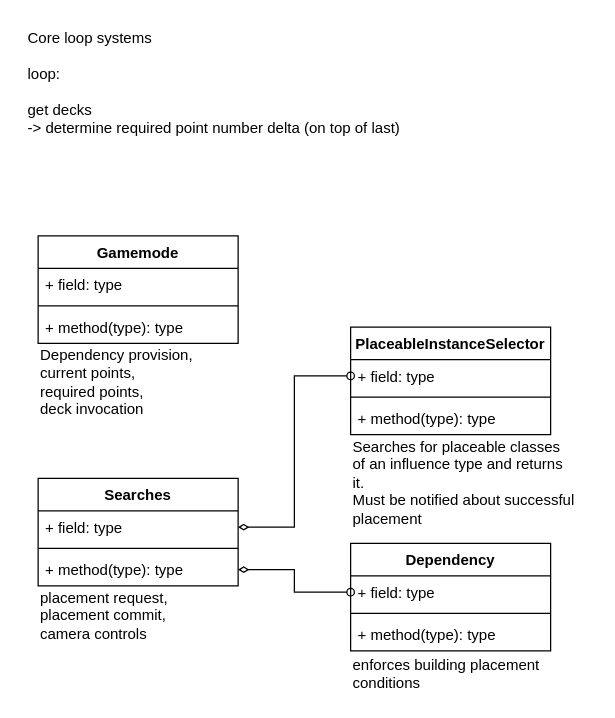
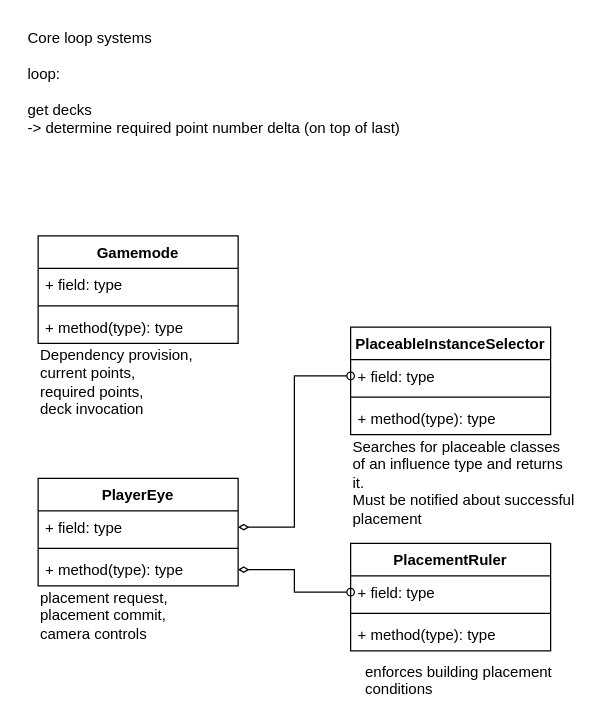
node "Searches": label "Searches" -> "PlayerEye"
node "Dependency": label "Dependency" -> "PlacementRuler"
node "enforces building placement conditions": moved (451, 672) -> (463, 678)
